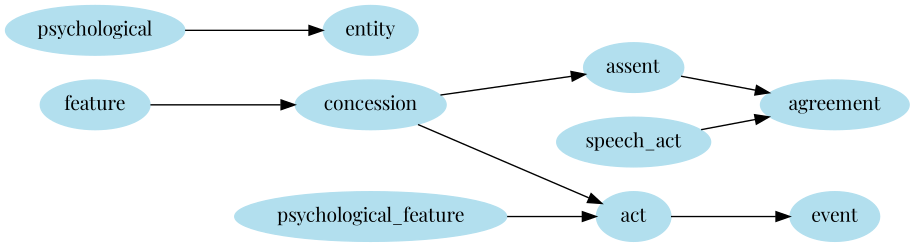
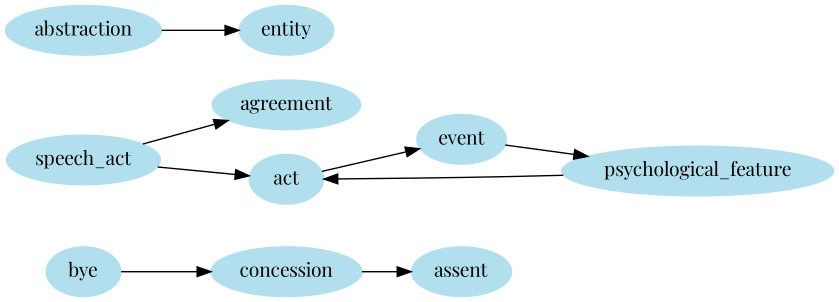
node "psychological": label "psychological" -> "abstraction"
edge "assent" -> "agreement": removed
node "feature": label "feature" -> "bye"
edge "event" -> "psychological_feature": added
edge "concession" -> "act": now "speech_act" -> "act"
